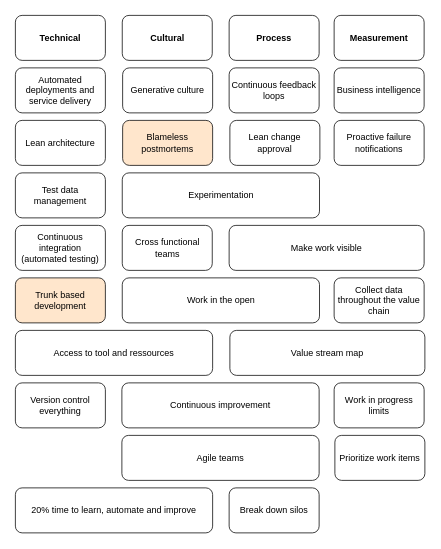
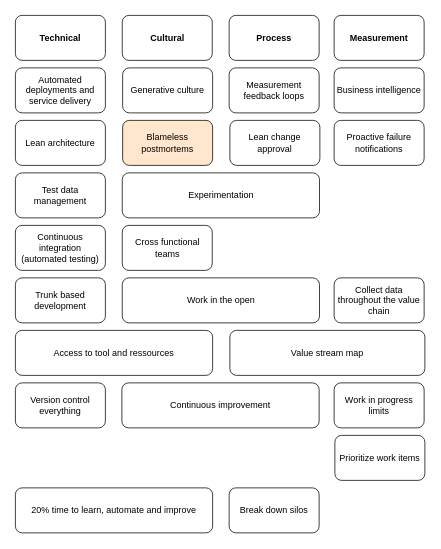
node "Continuous feedback loops": label "Continuous feedback loops" -> "Measurement feedback loops"
node "Make work visible": removed
node "Trunk based development": fillcolor #ffe6cc -> #ffffff
node "Agile teams": removed
